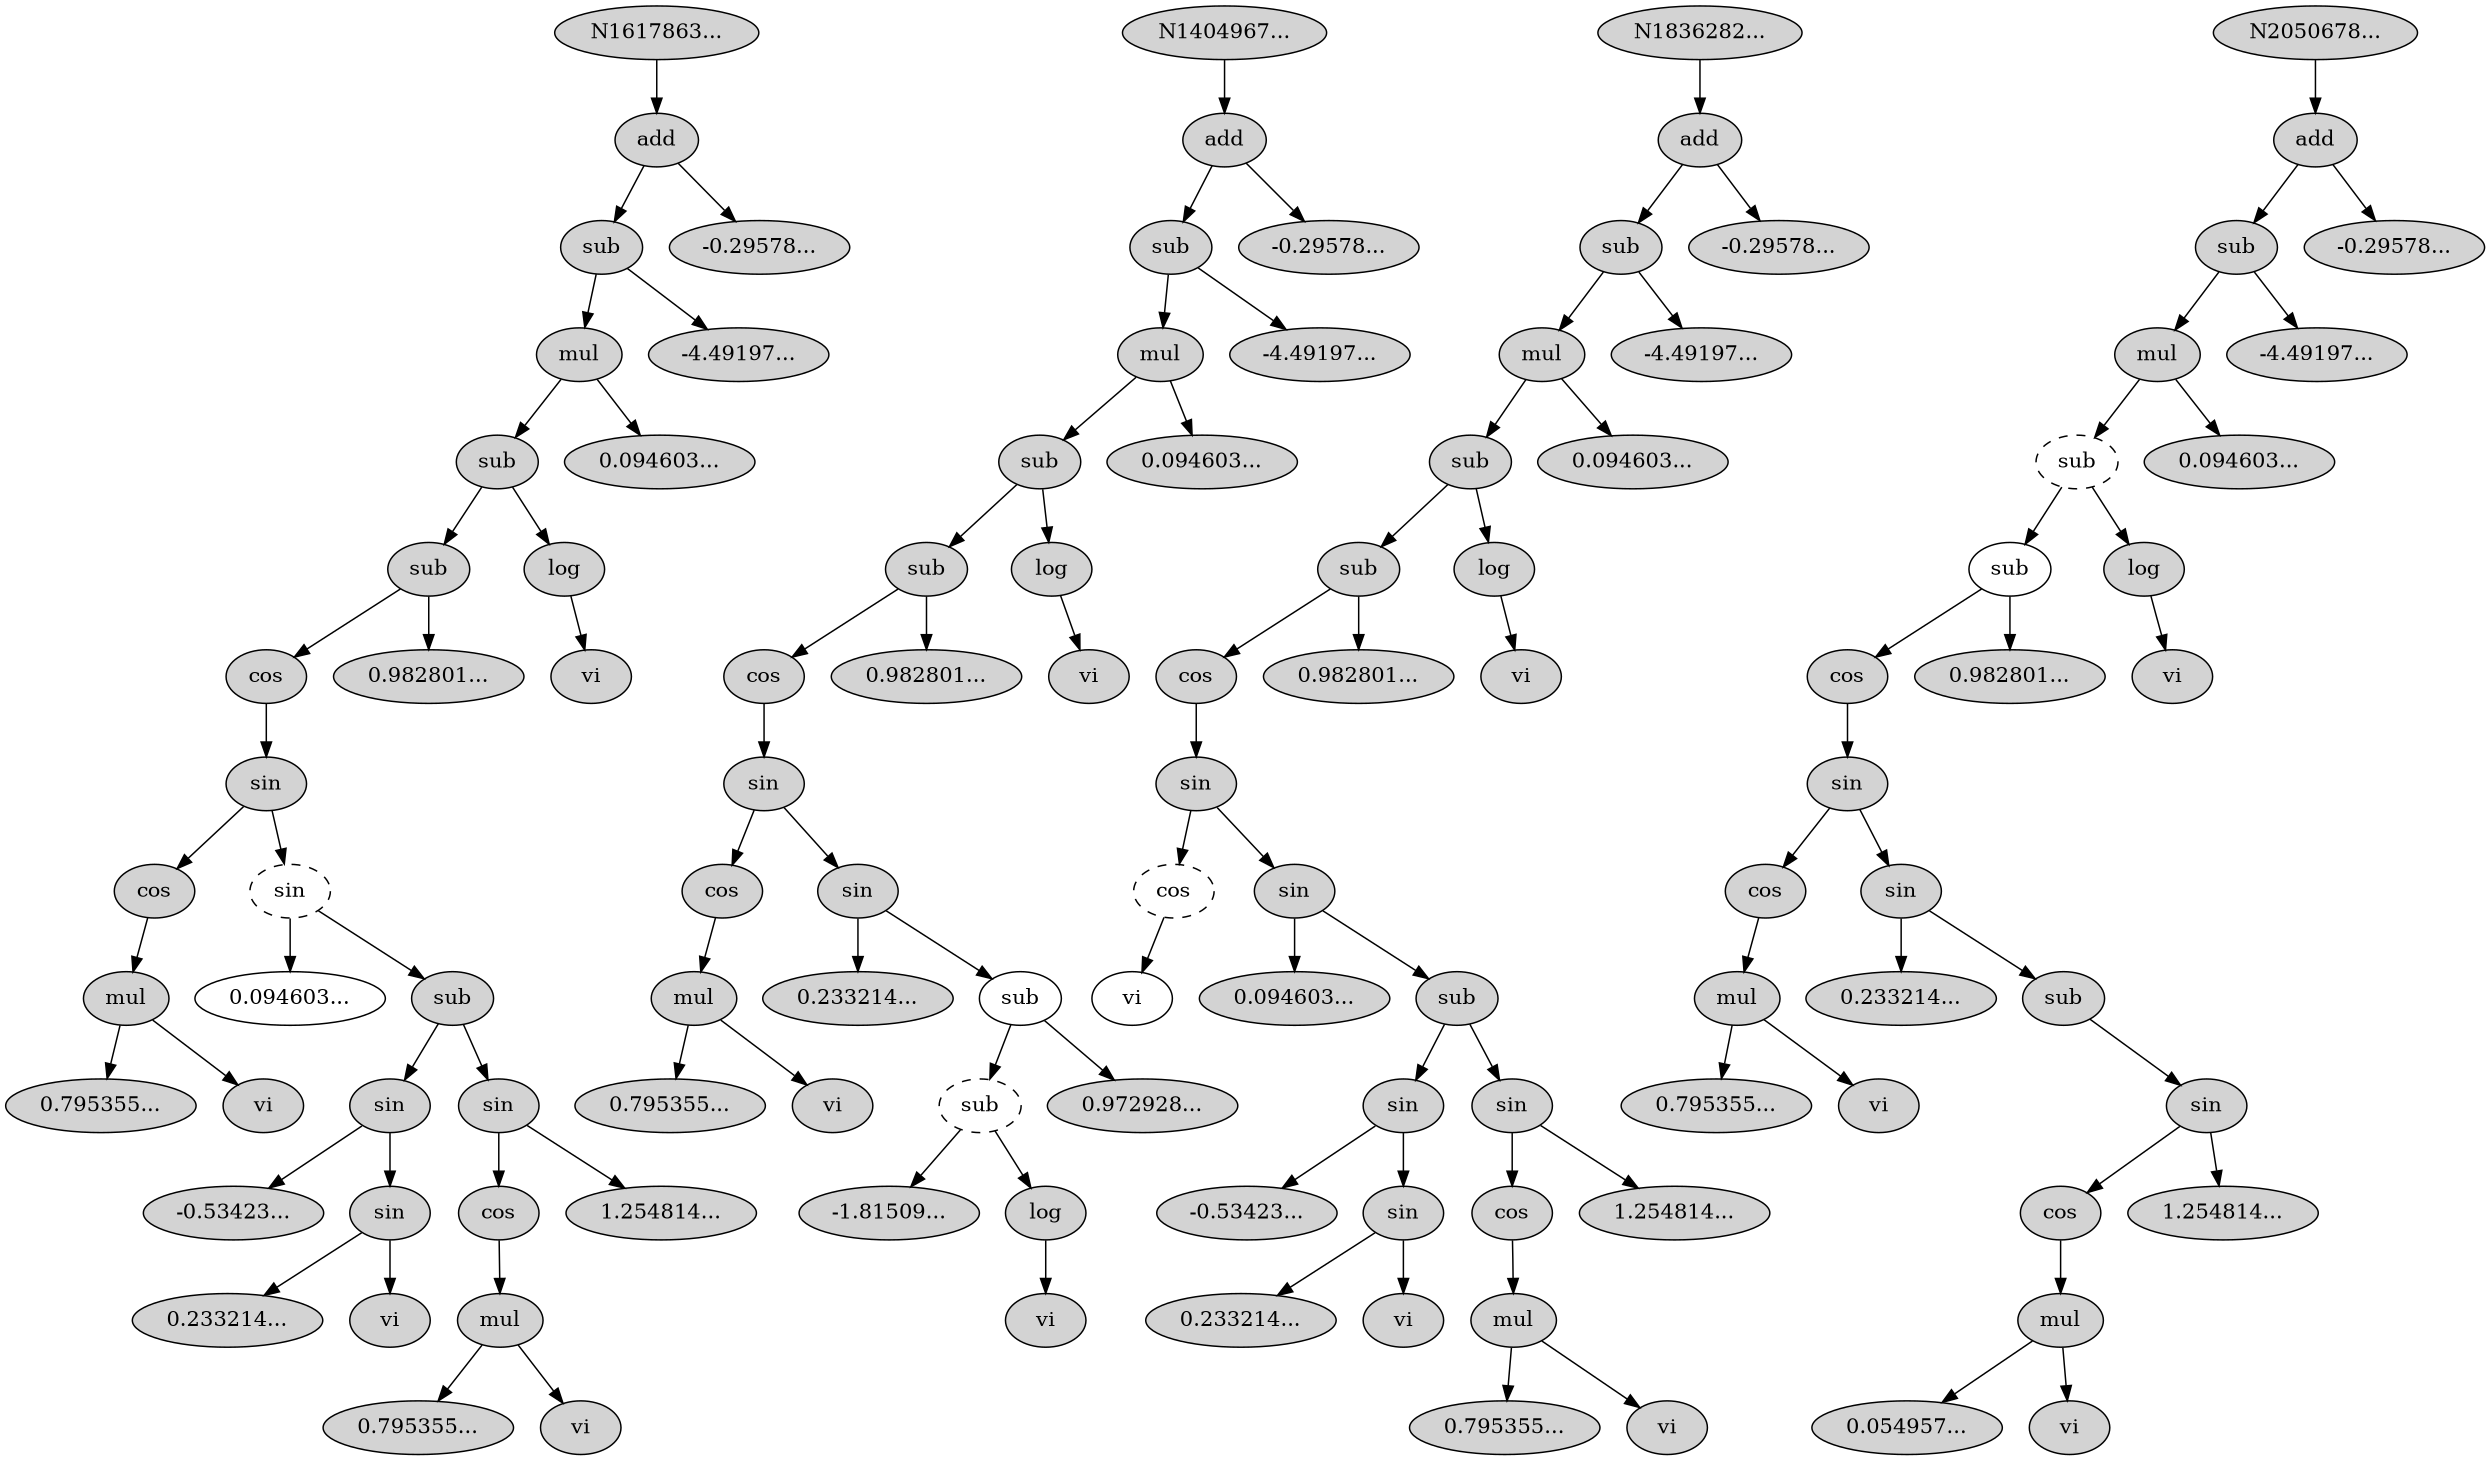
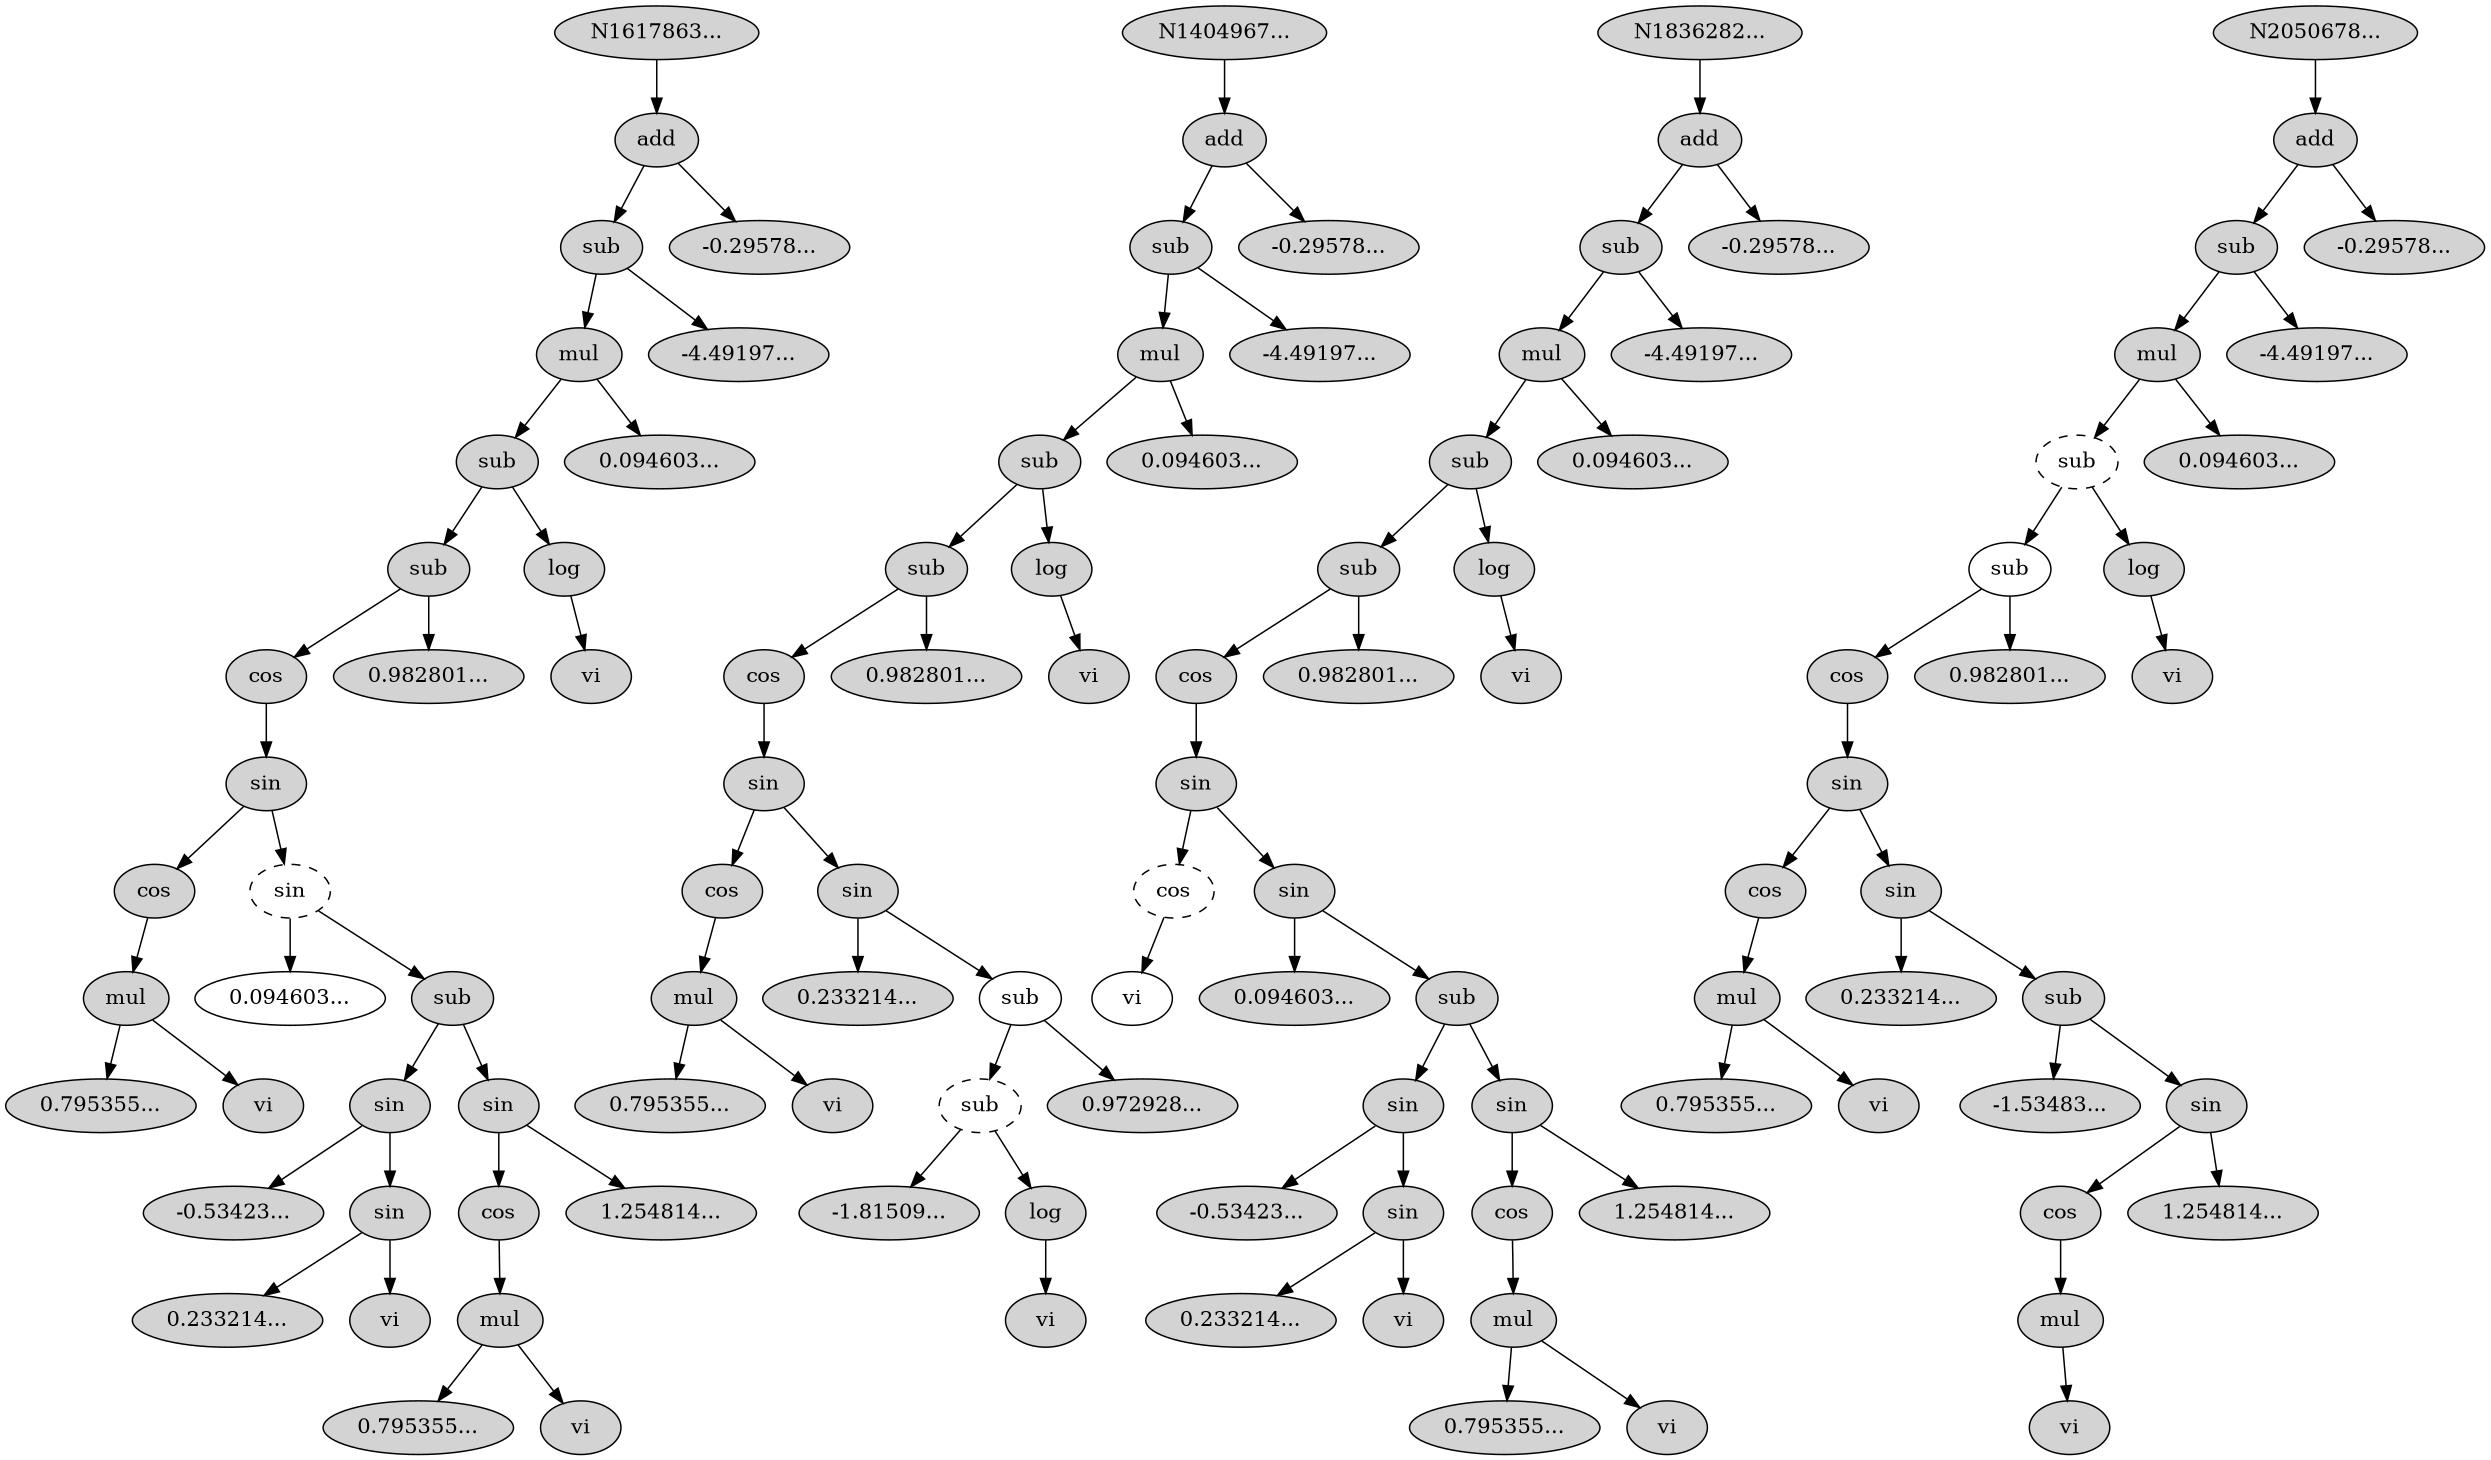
node "-1.53483...": added
node "0.054957...": removed
